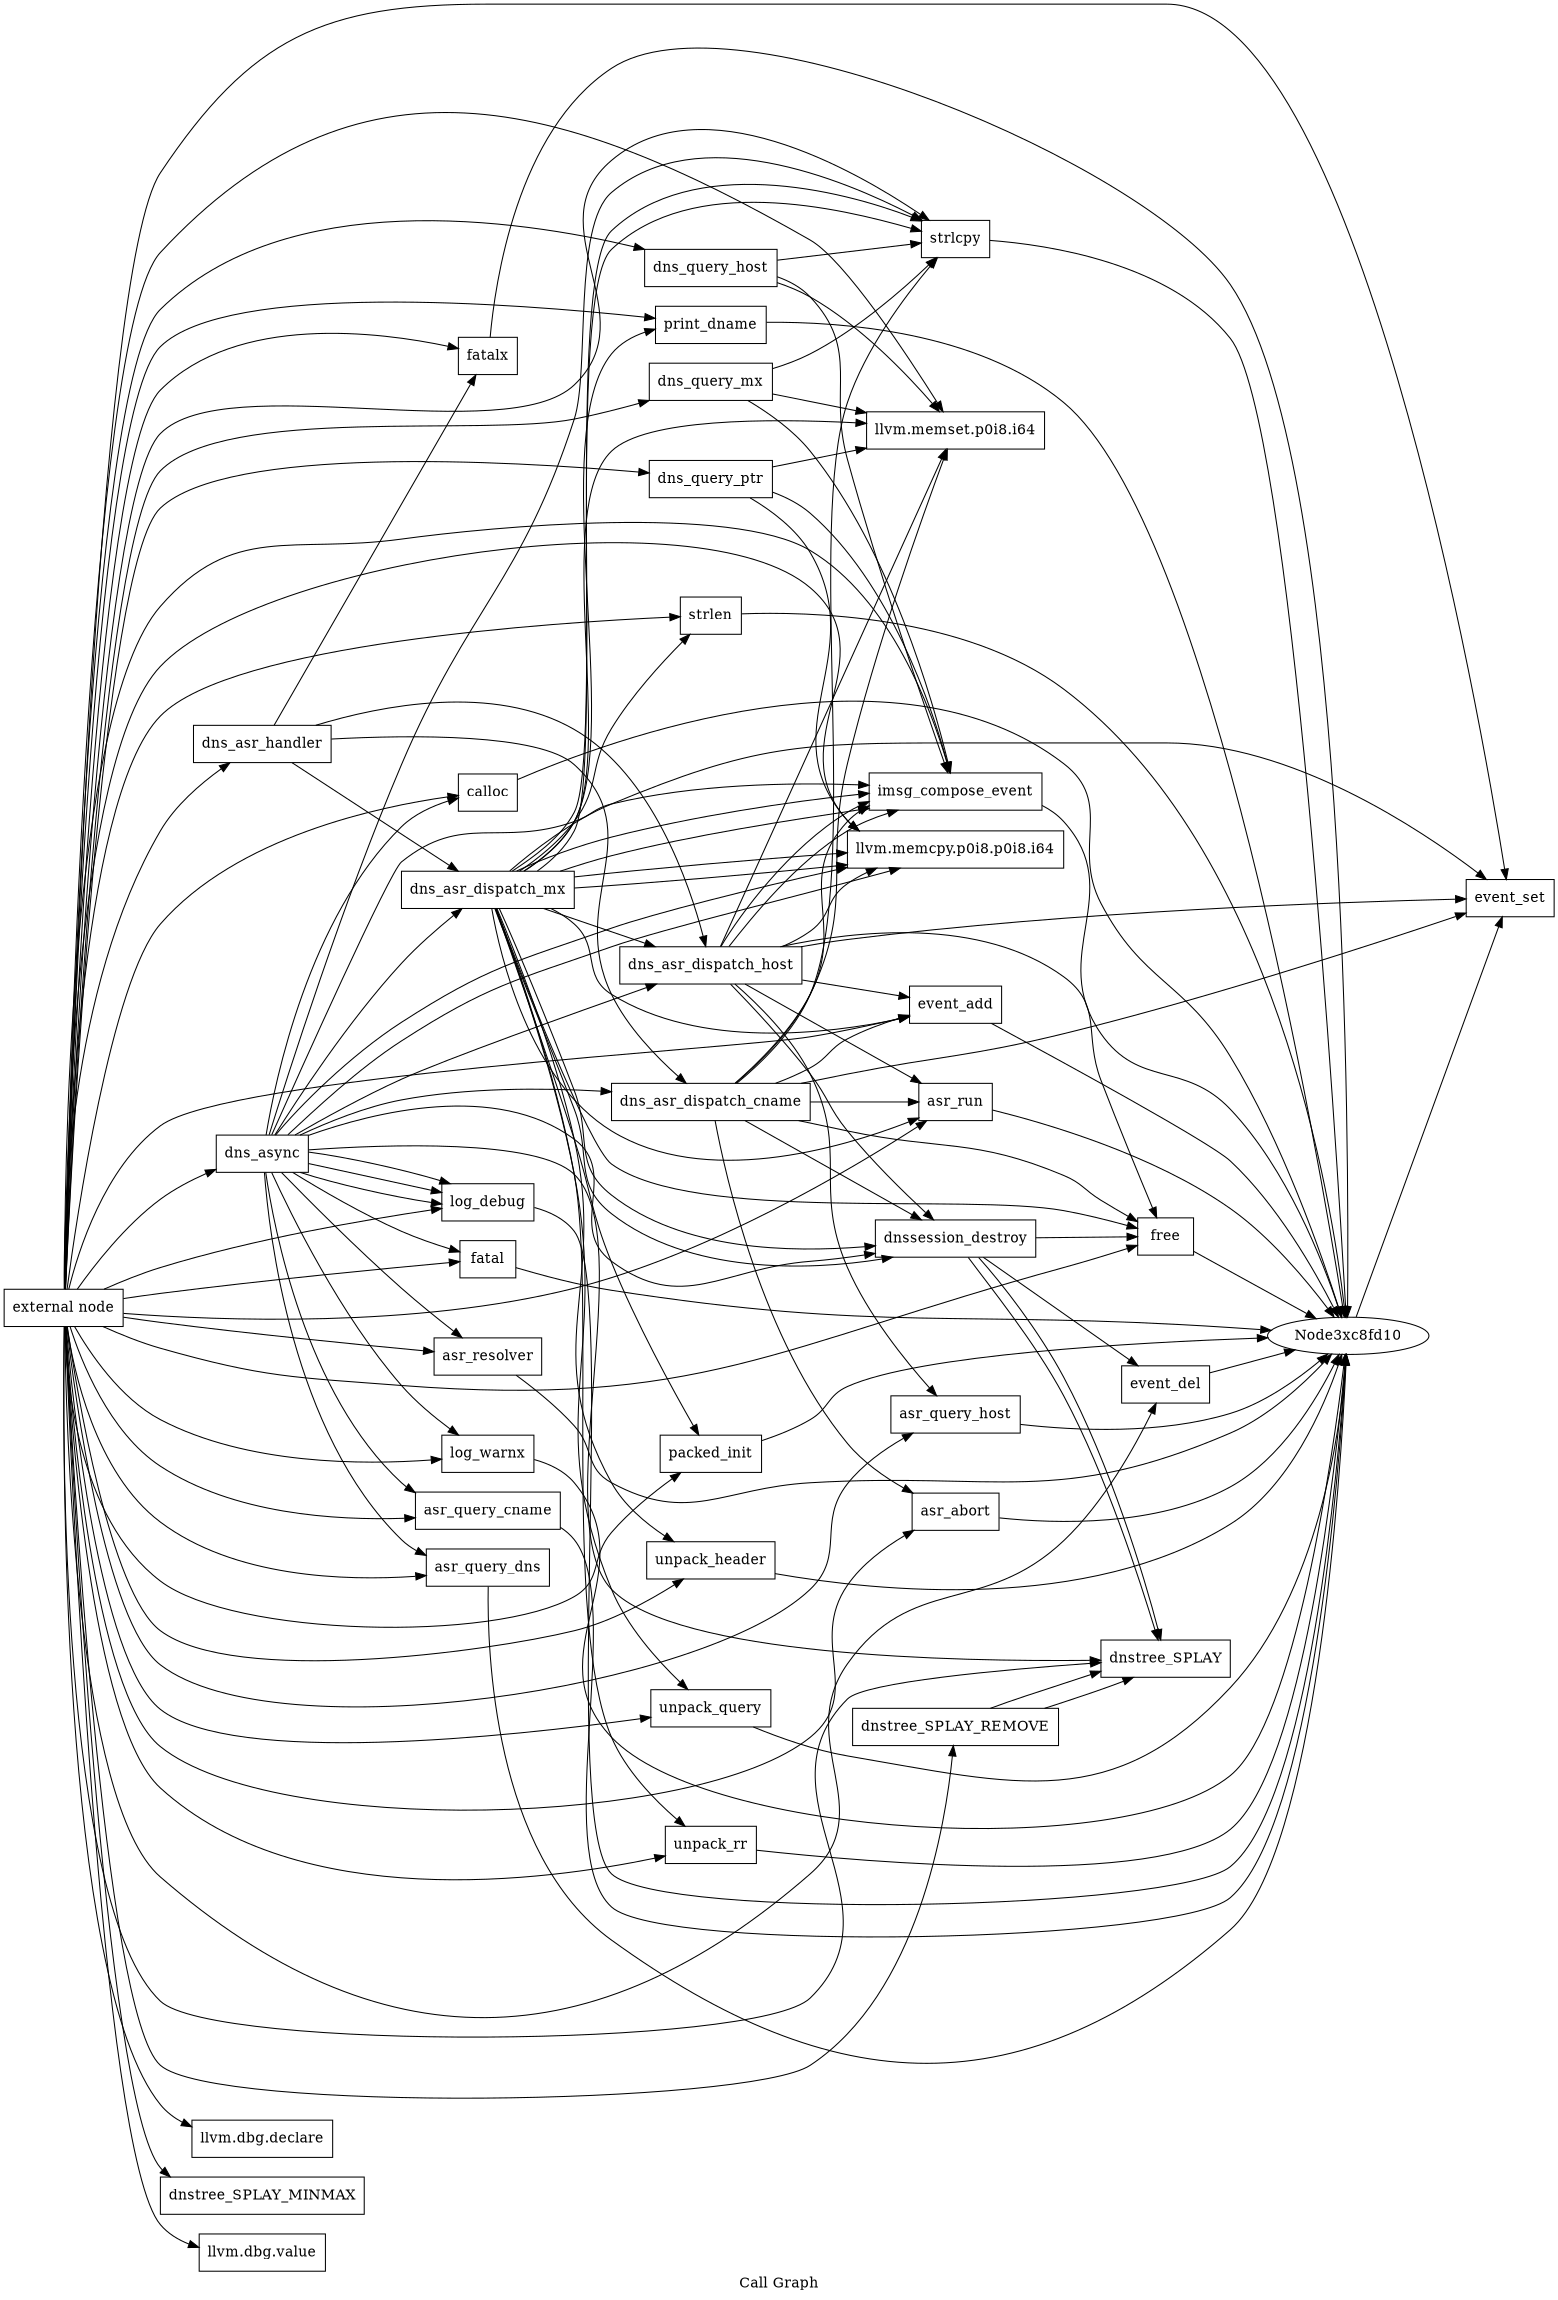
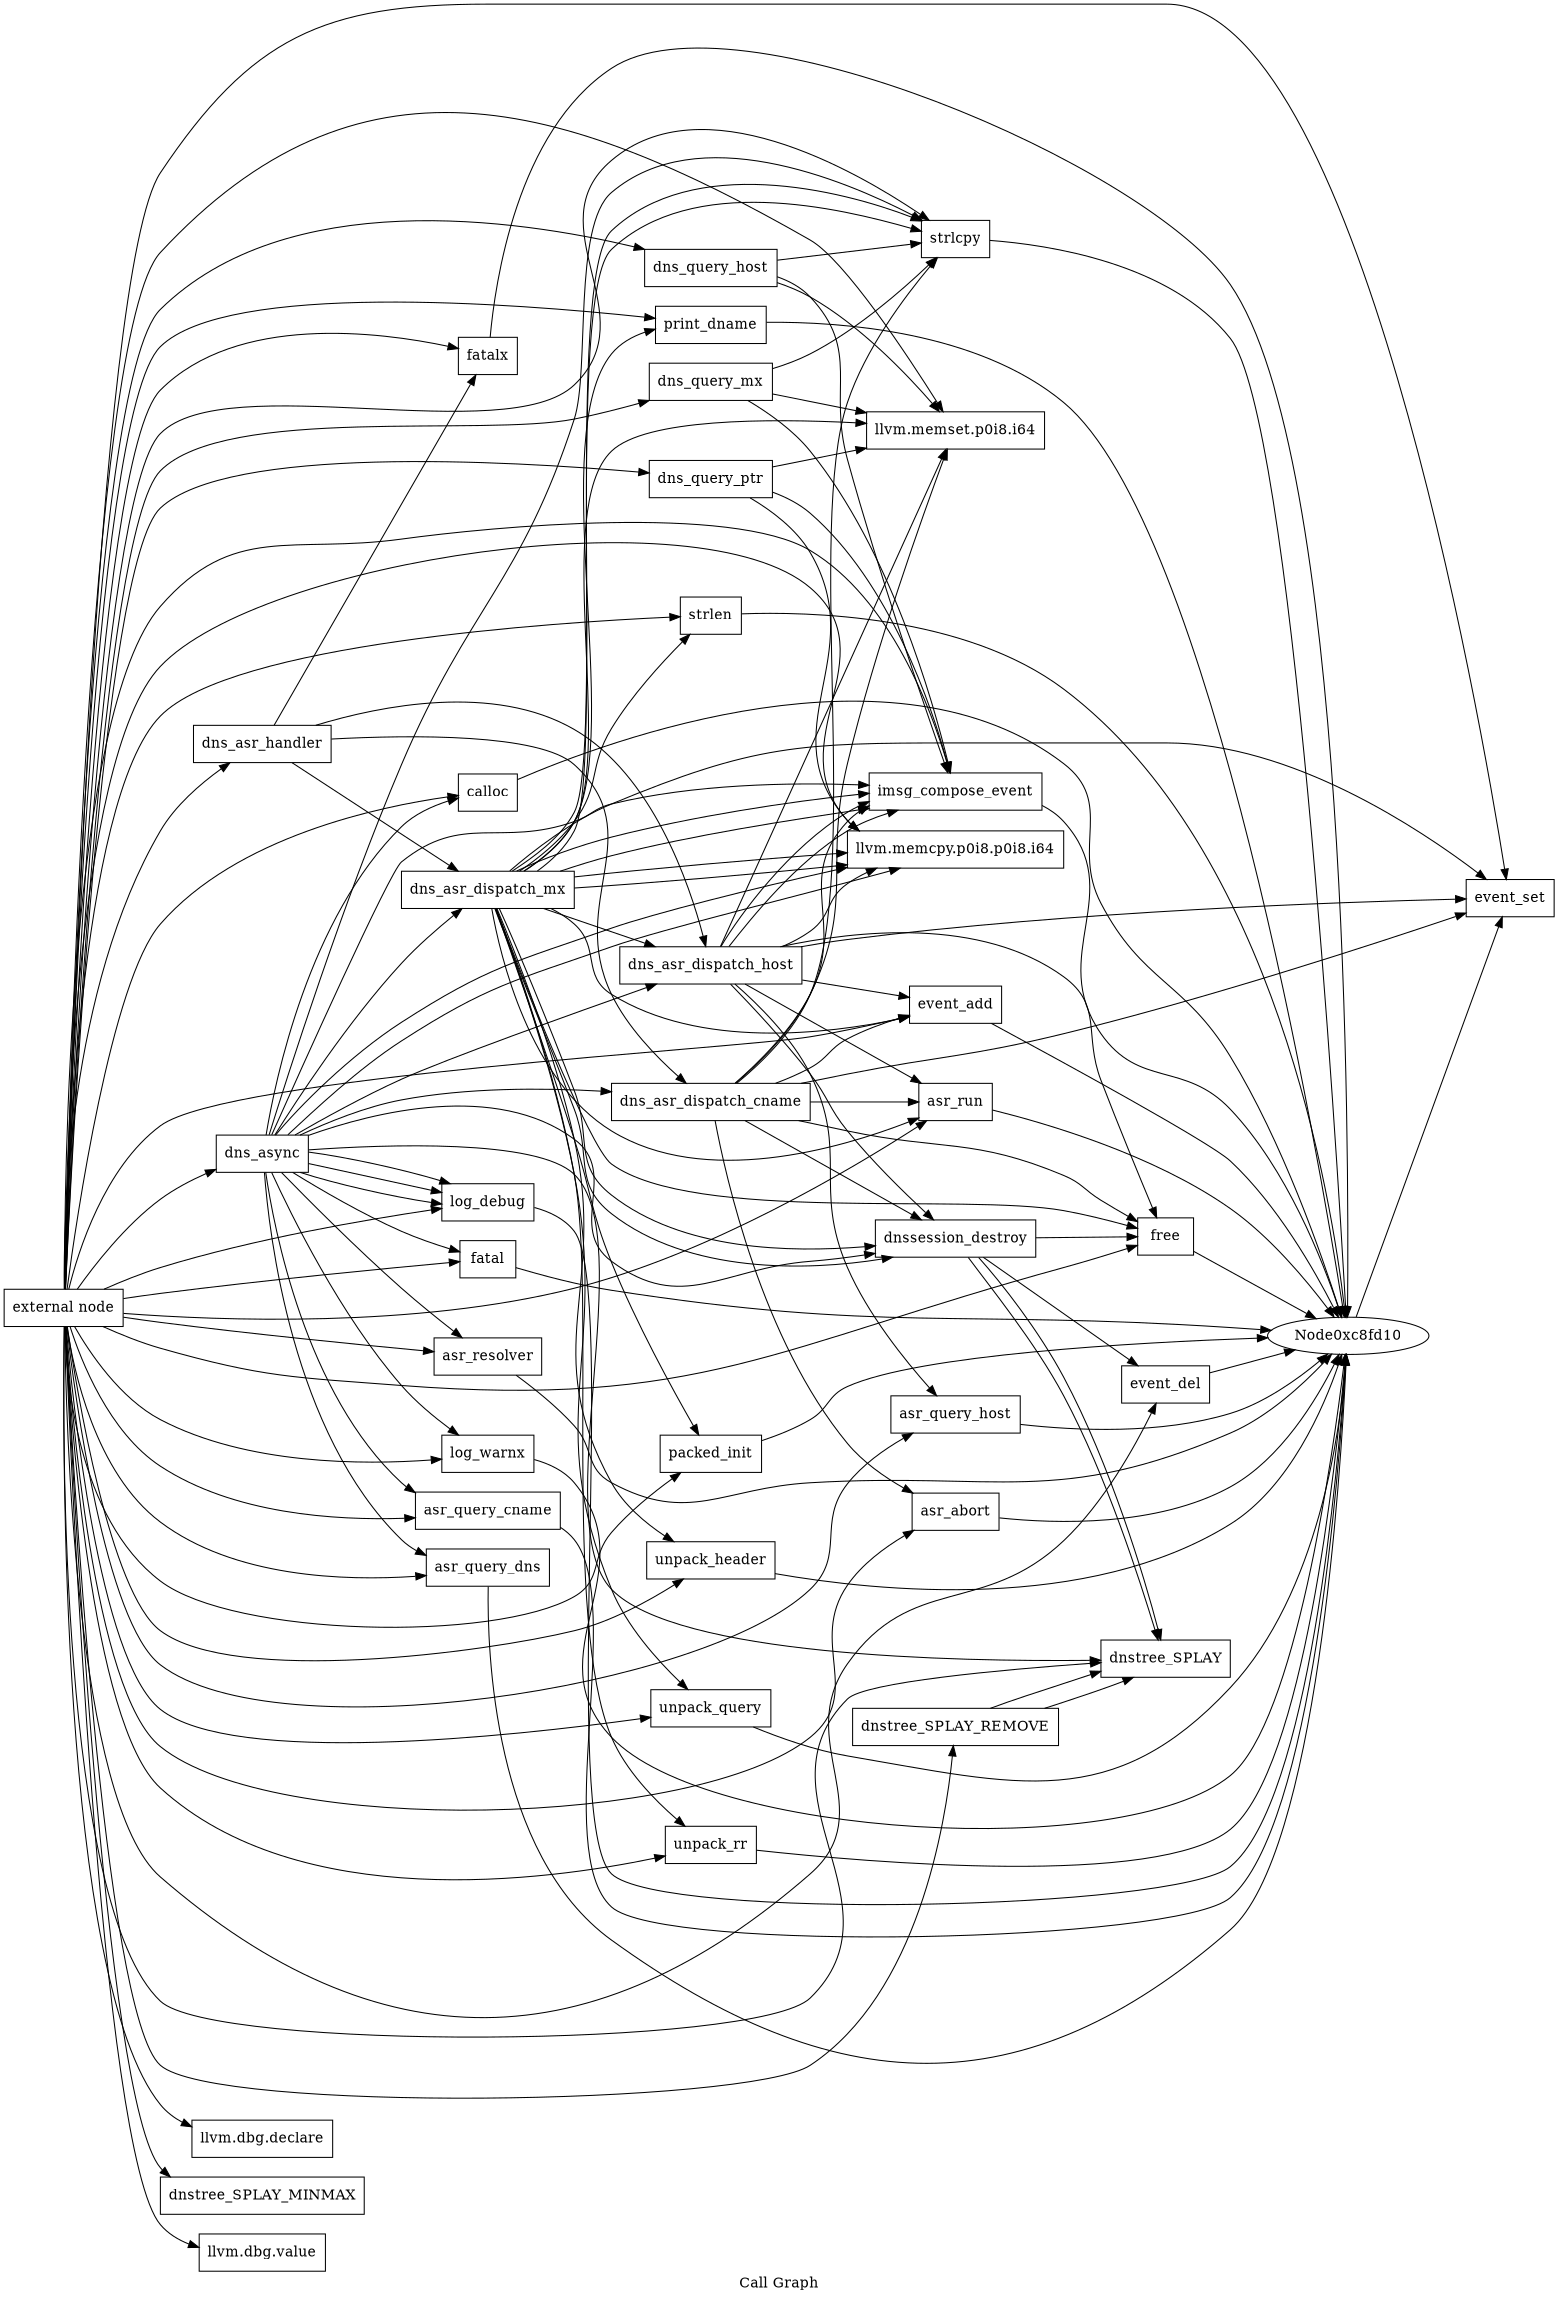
node "Node3xc8fd10": label "Node3xc8fd10" -> "Node0xc8fd10"
